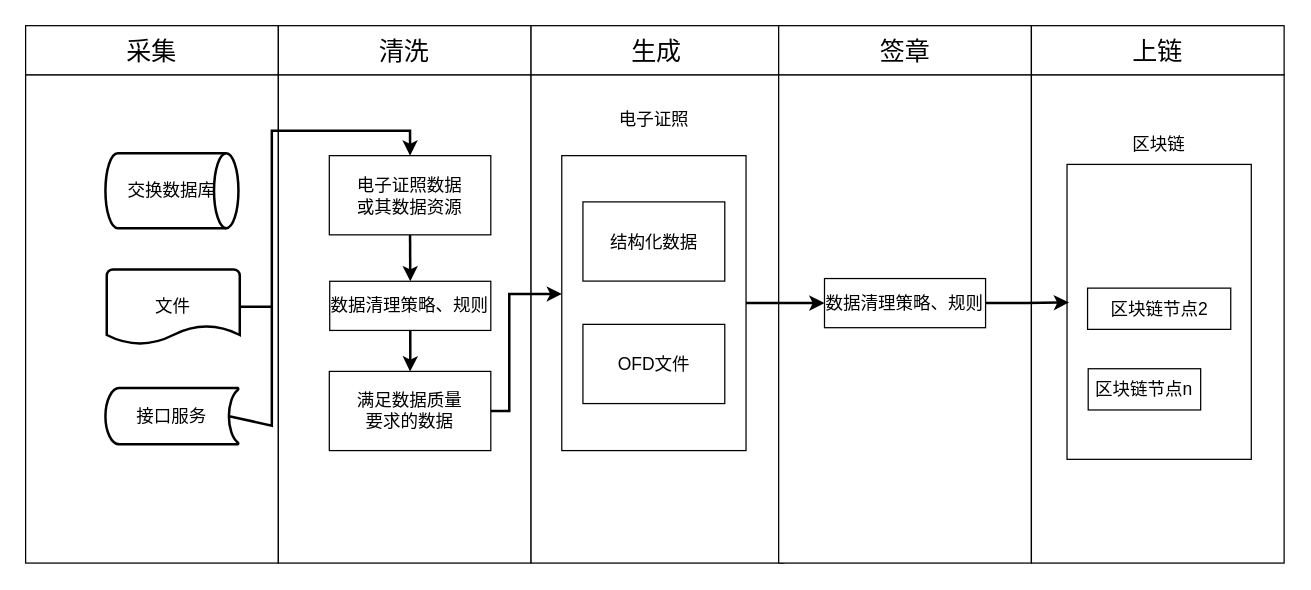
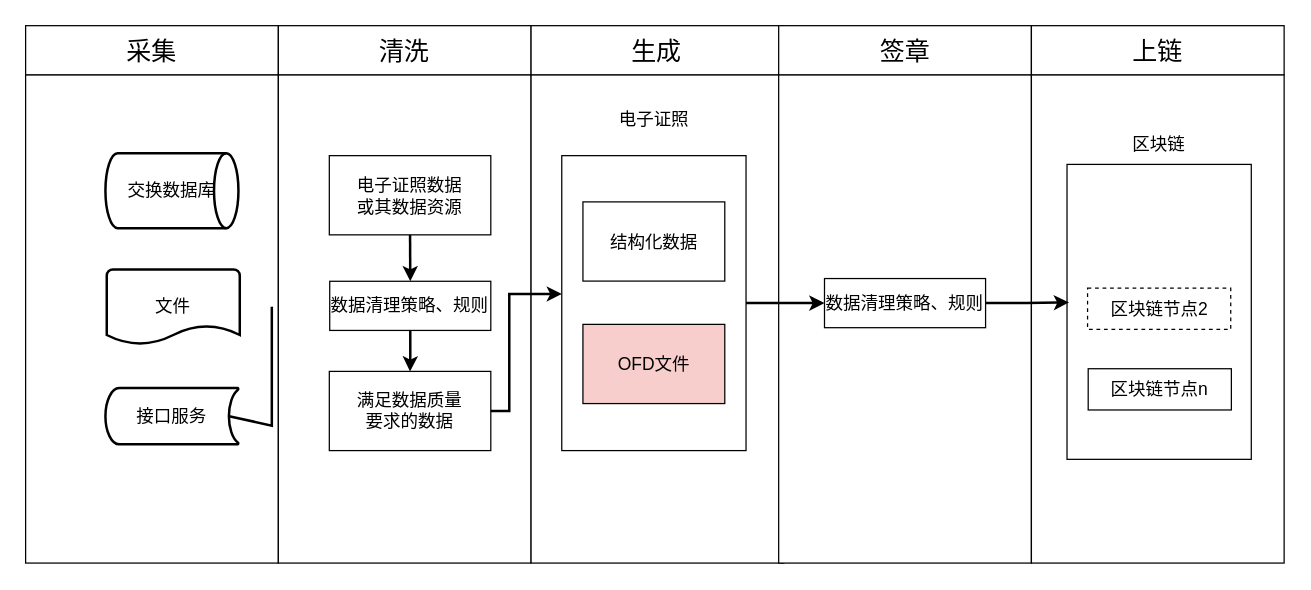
edge "文件" -> "电子证照数据 或其数据资源": removed
node "区块链节点2": style solid -> dashed
node "OFD文件": fillcolor #ffffff -> #f8cecc
node "区块链节点n": size 113x41 -> 143x41
